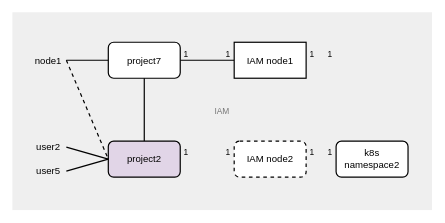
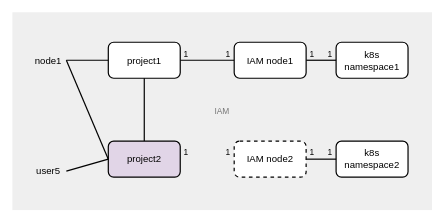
node "project7": label "project7" -> "project1"
node "IAM node1": shape rectangle -> rounded rectangle
edge "IAM node1" -- "k8s namespace1": added
node "k8s namespace1": added
edge "node1" -- "project2": style dashed -> solid
node "user2": removed
edge "user2" -- "project2": removed
edge "IAM node2" -- "k8s namespace2": added
